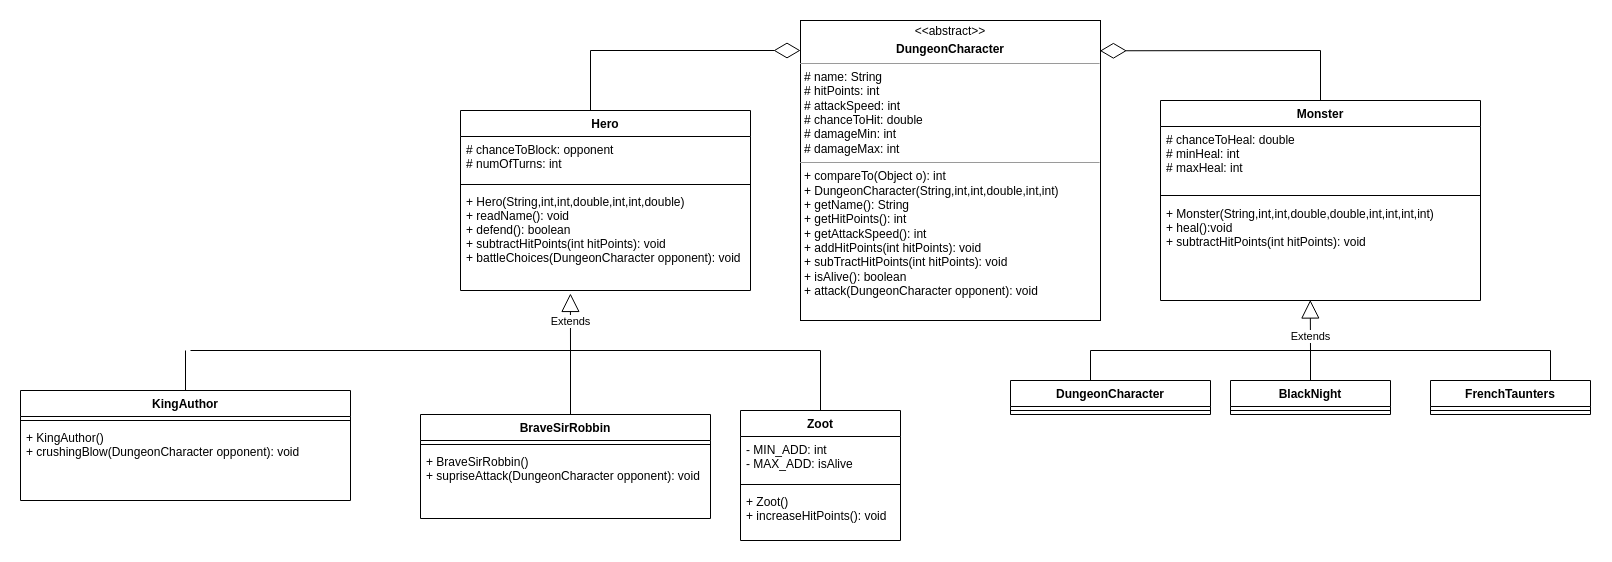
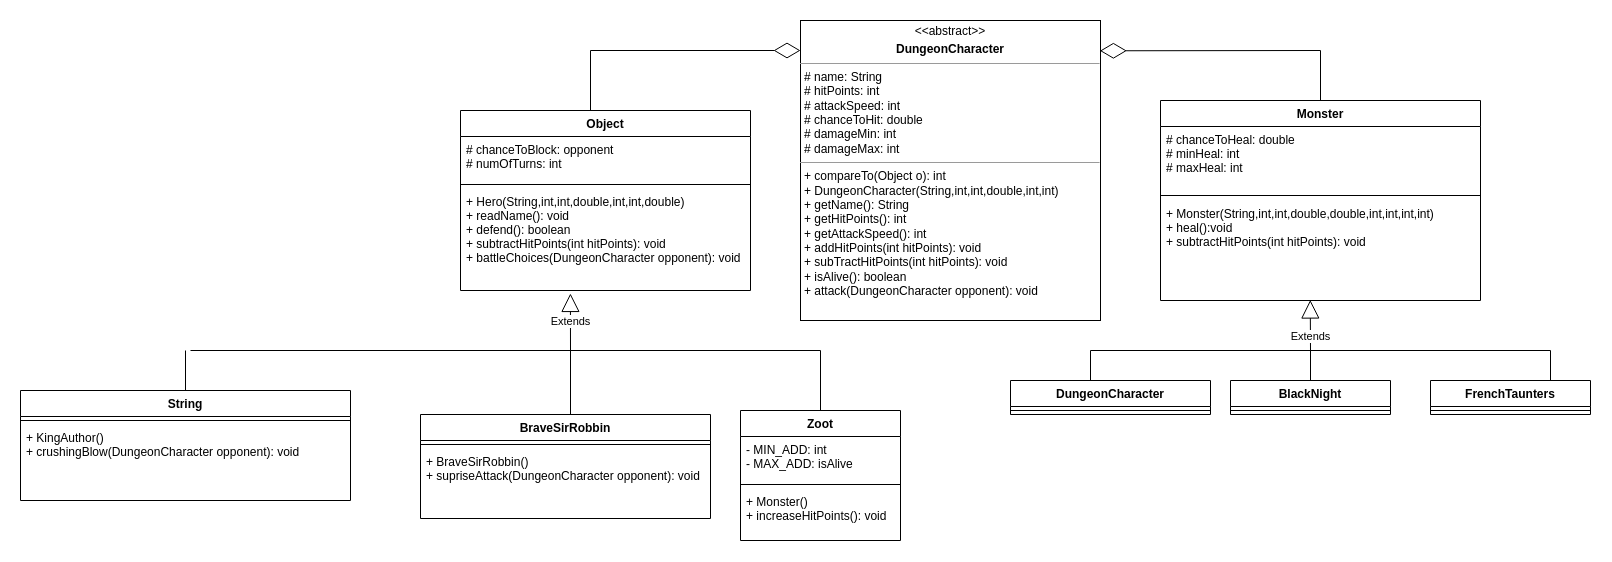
node "Hero": label "Hero" -> "Object"
node "KingAuthor": label "KingAuthor" -> "String"
node "+ Zoot() + increaseHitPoints(): void": label "+ Zoot() + increaseHitPoints(): void" -> "+ Monster() + increaseHitPoints(): void"
